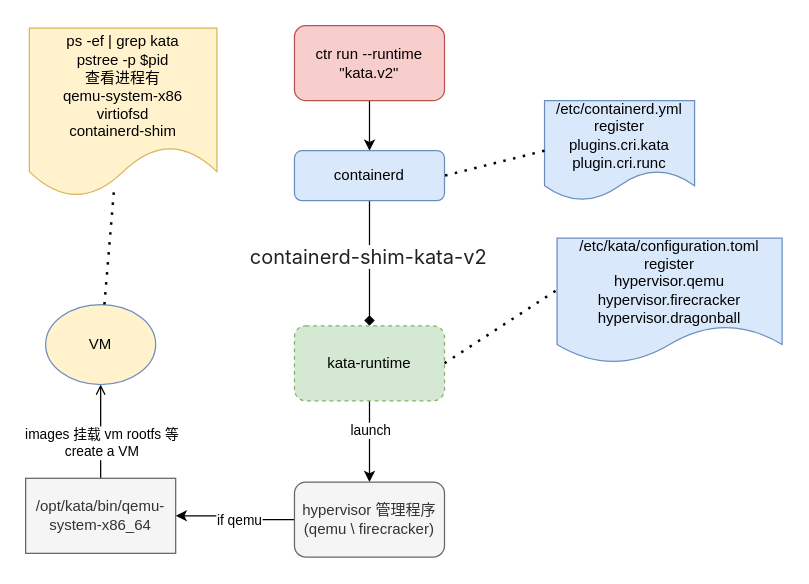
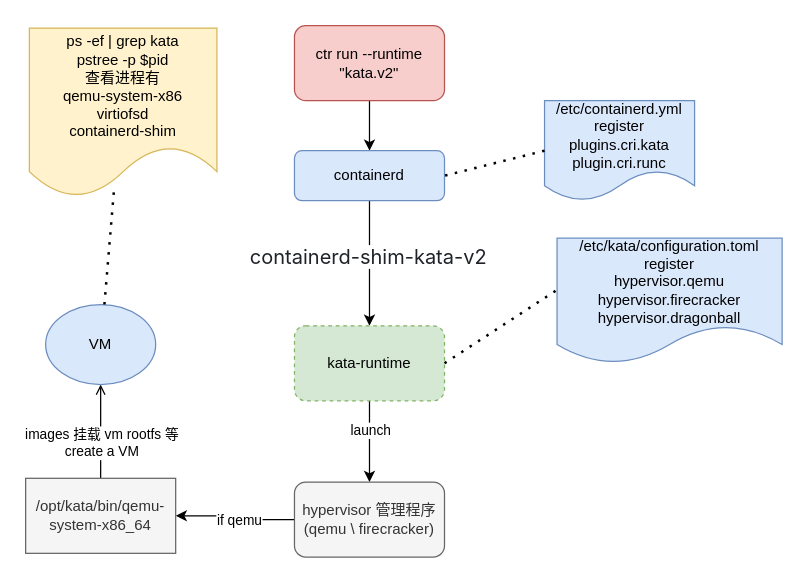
edge "containerd" -> "kata-runtime": arrowhead diamond -> classic
node "VM": fillcolor #fff2cc -> #dae8fc
